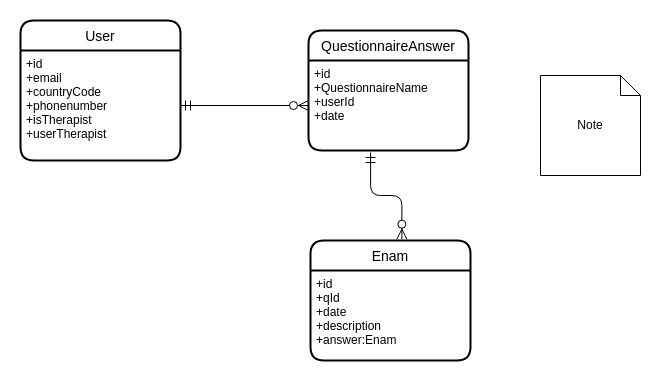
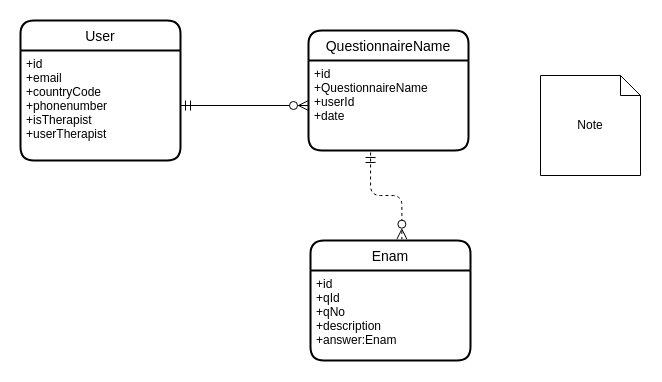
node "QuestionnaireAnswer": label "QuestionnaireAnswer" -> "QuestionnaireName"
edge "+id +QuestionnaireName +userId +date" -- "Enam": style solid -> dashed
node "+id +qId +date +description +answer:Enam": label "+id +qId +date +description +answer:Enam" -> "+id +qId +qNo +description +answer:Enam"
